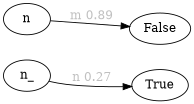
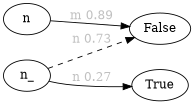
edge "n_" -> "False": added, label "n 0.73"
